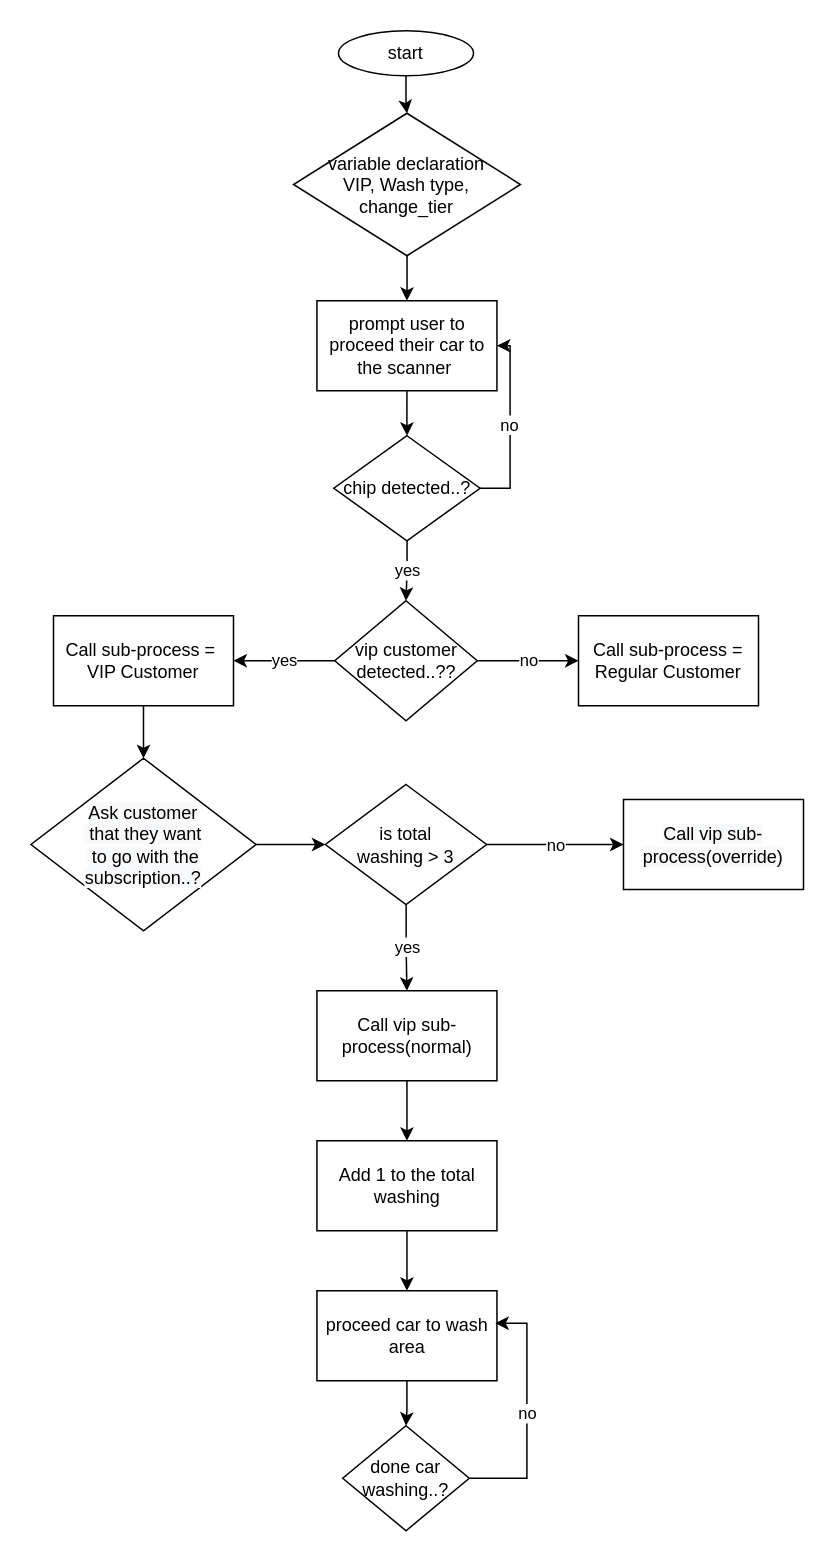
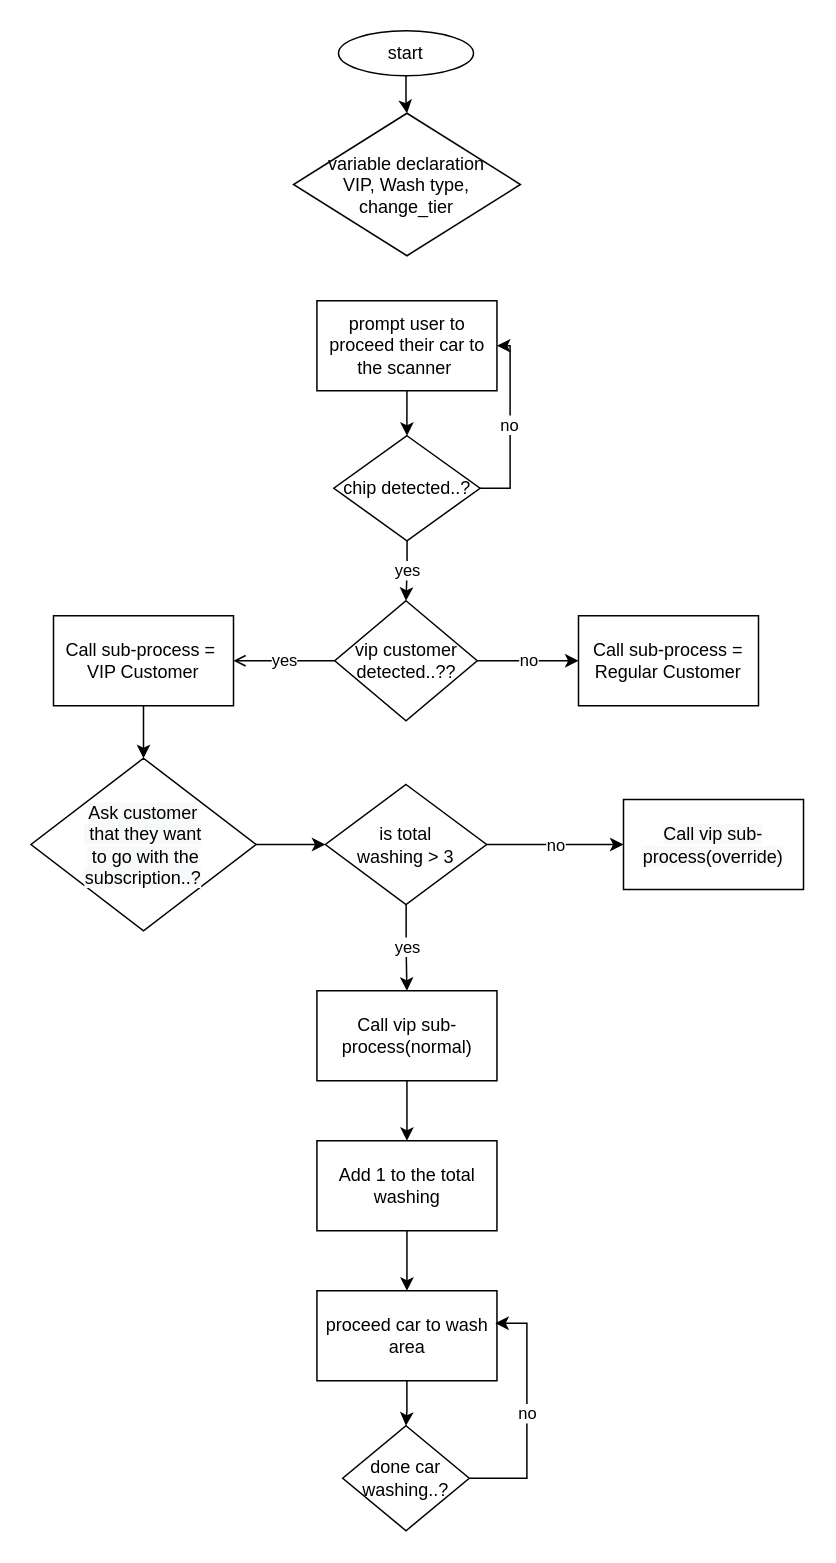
edge "variable declaration VIP, Wash type, change_tier" -> "prompt user to proceed their car to the scanner": removed
edge "vip customer detected..??" -> "Call sub-process = VIP Customer": arrowhead classic -> open
